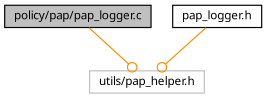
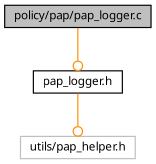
edge "policy/pap/pap_logger.c" -> "utils/pap_helper.h": now "policy/pap/pap_logger.c" -> "pap_logger.h"
